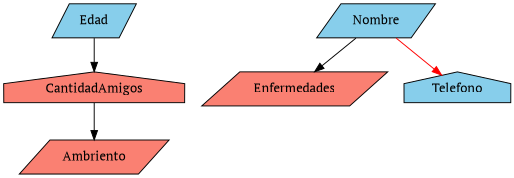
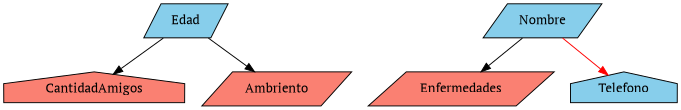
edge "CantidadAmigos" -> "Ambriento": now "Edad" -> "Ambriento"
